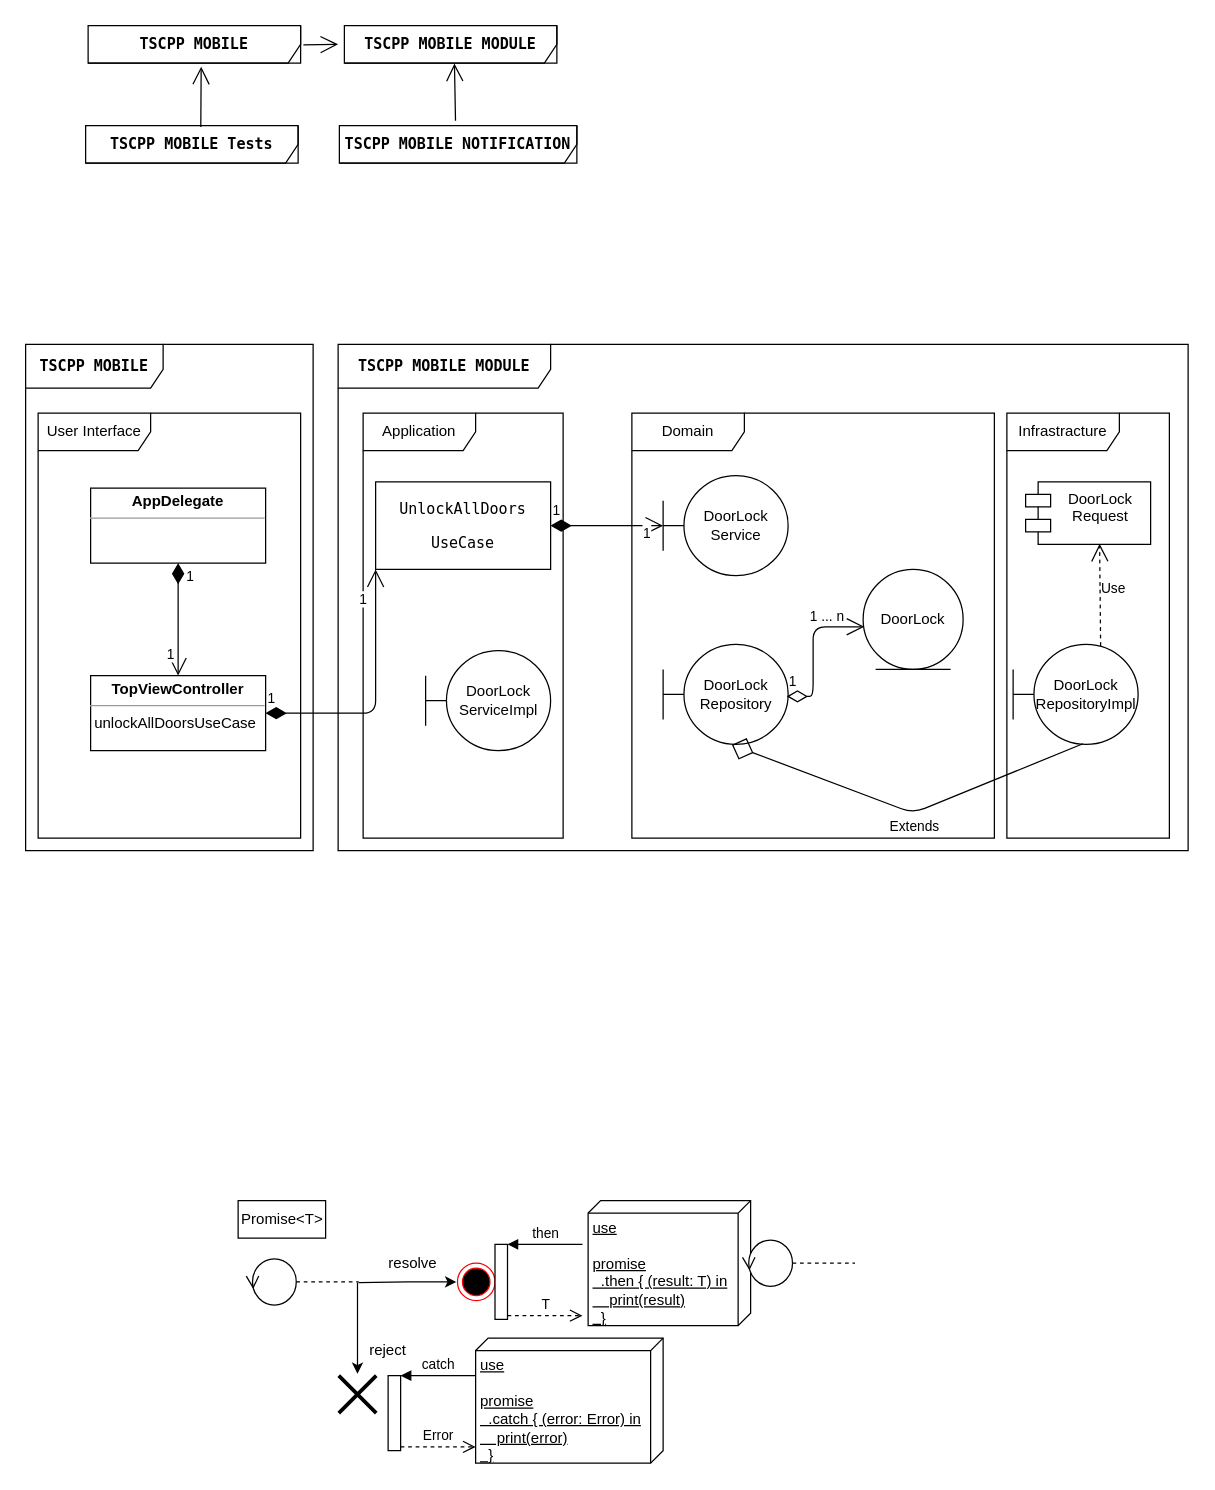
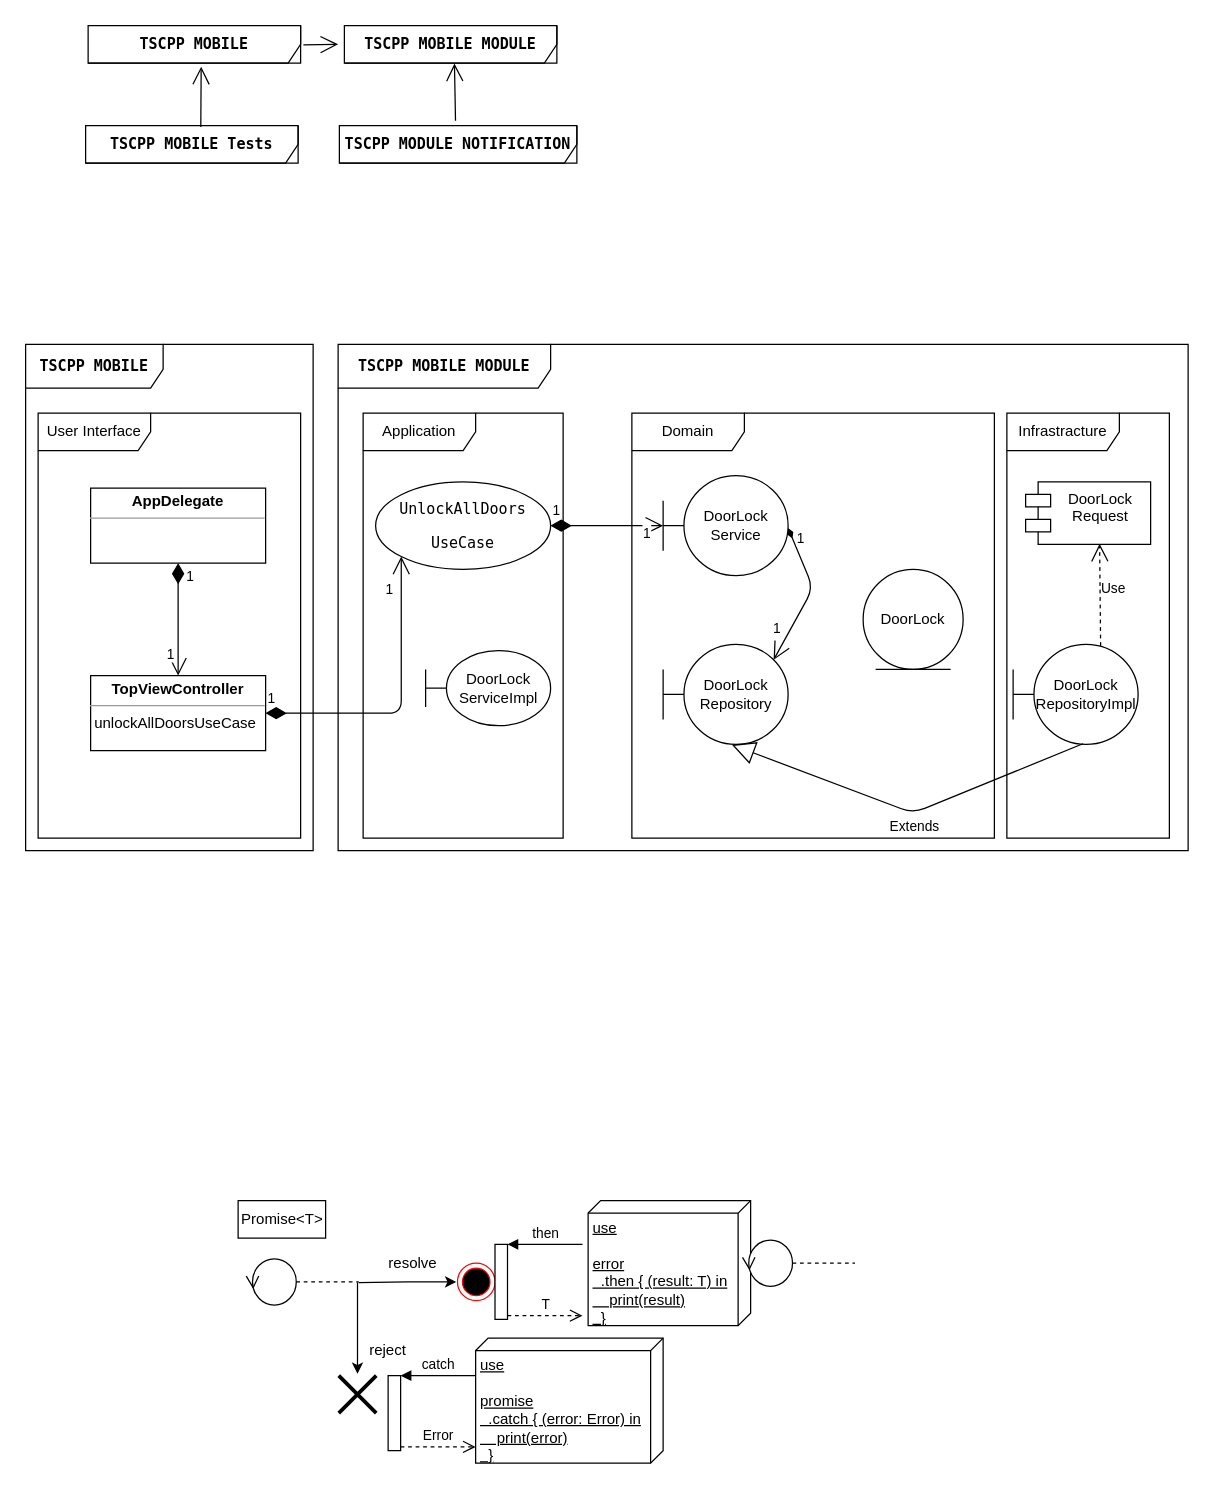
node "TSCPP MOBILE NOTIFICATION": label "TSCPP MOBILE NOTIFICATION" -> "TSCPP MODULE NOTIFICATION"
node "UnlockAllDoorsUseCase": shape rectangle -> ellipse
edge "DoorLock Service" -- "DoorLock Repository": added, labels "1", "1"
edge "DoorLock" -- "DoorLock Repository": removed, labels "1 ... n", "1"
node "DoorLock ServiceImpl": size 125x100 -> 125x75
edge "DoorLock RepositoryImpl" -> "DoorLock Repository": arrowhead diamond -> block
node "use promise .then { (result: T) in print(result) }": label "use promise .then { (result: T) in print(result) }" -> "use error .then { (result: T) in print(result) }"
